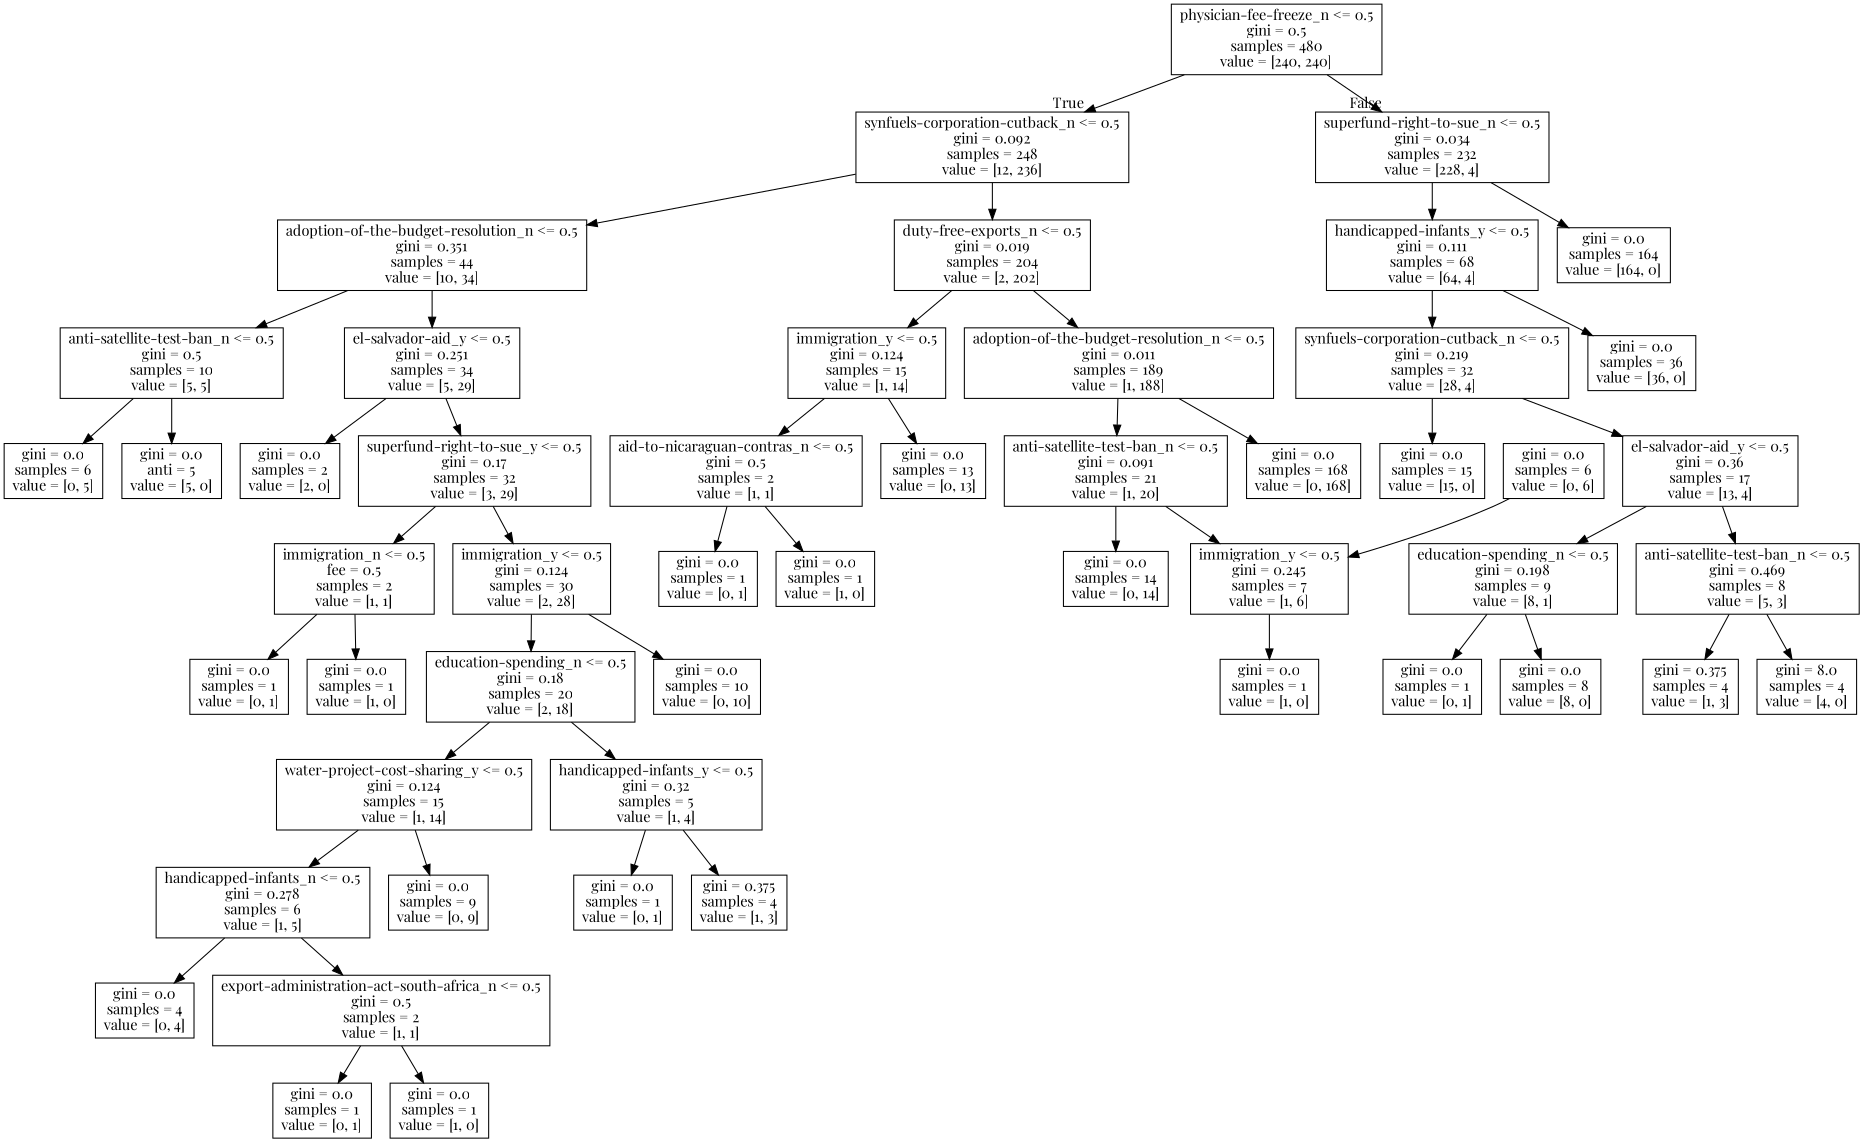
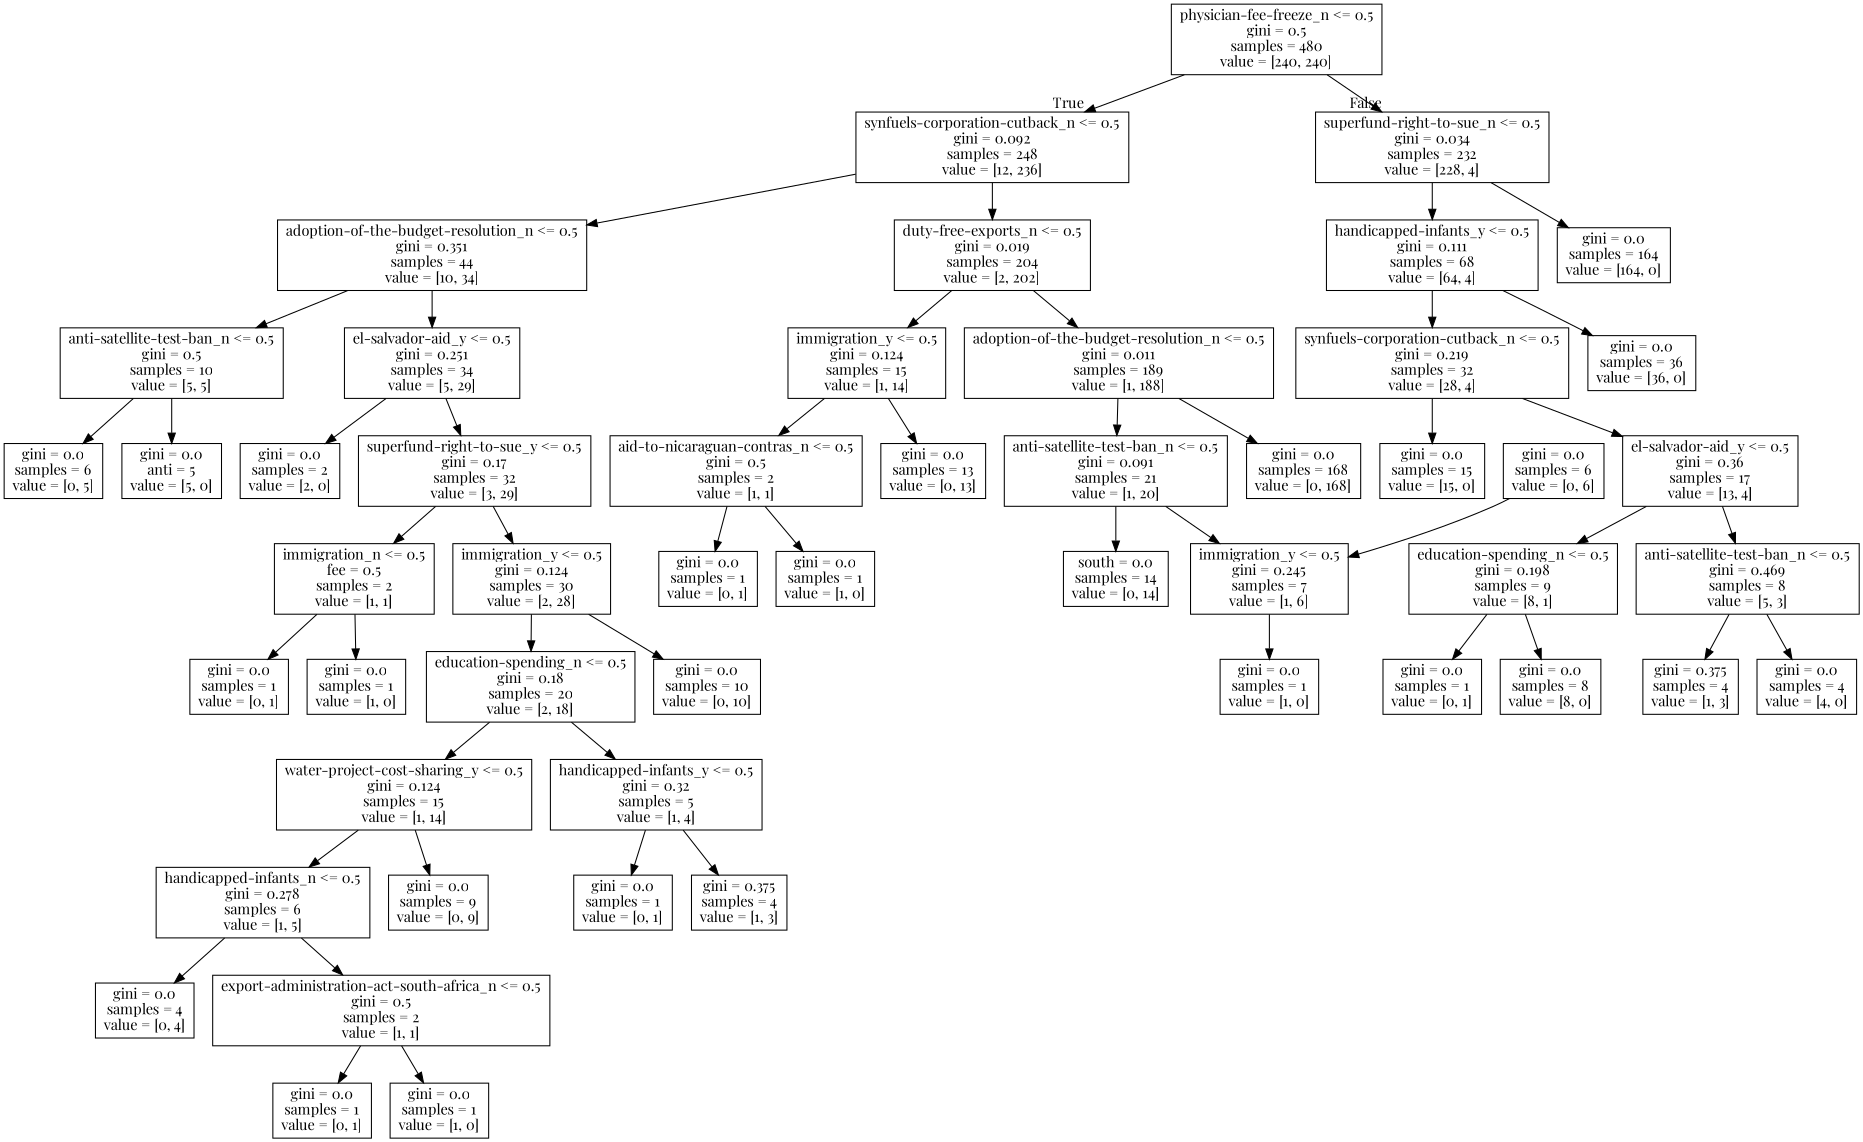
node "gini = 0.0 samples = 14 value = [0, 14]": label "gini = 0.0 samples = 14 value = [0, 14]" -> "south = 0.0 samples = 14 value = [0, 14]"
node "gini = 8.0 samples = 4 value = [4, 0]": label "gini = 8.0 samples = 4 value = [4, 0]" -> "gini = 0.0 samples = 4 value = [4, 0]"
